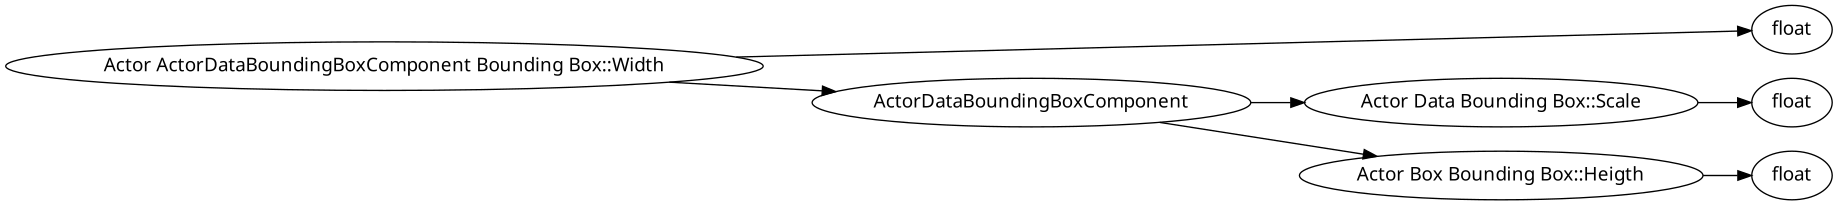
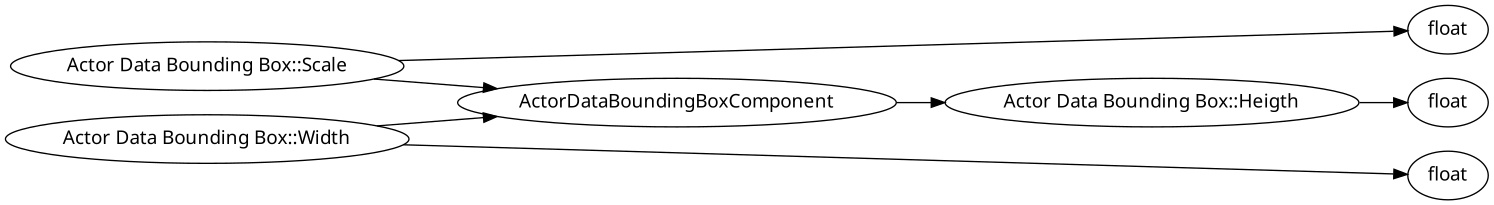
node "Actor ActorDataBoundingBoxComponent Bounding Box::Width": label "Actor ActorDataBoundingBoxComponent Bounding Box::Width" -> "Actor Data Bounding Box::Width"
edge "ActorDataBoundingBoxComponent" -> "Actor Data Bounding Box::Scale": reversed
node "Actor Box Bounding Box::Heigth": label "Actor Box Bounding Box::Heigth" -> "Actor Data Bounding Box::Heigth"
